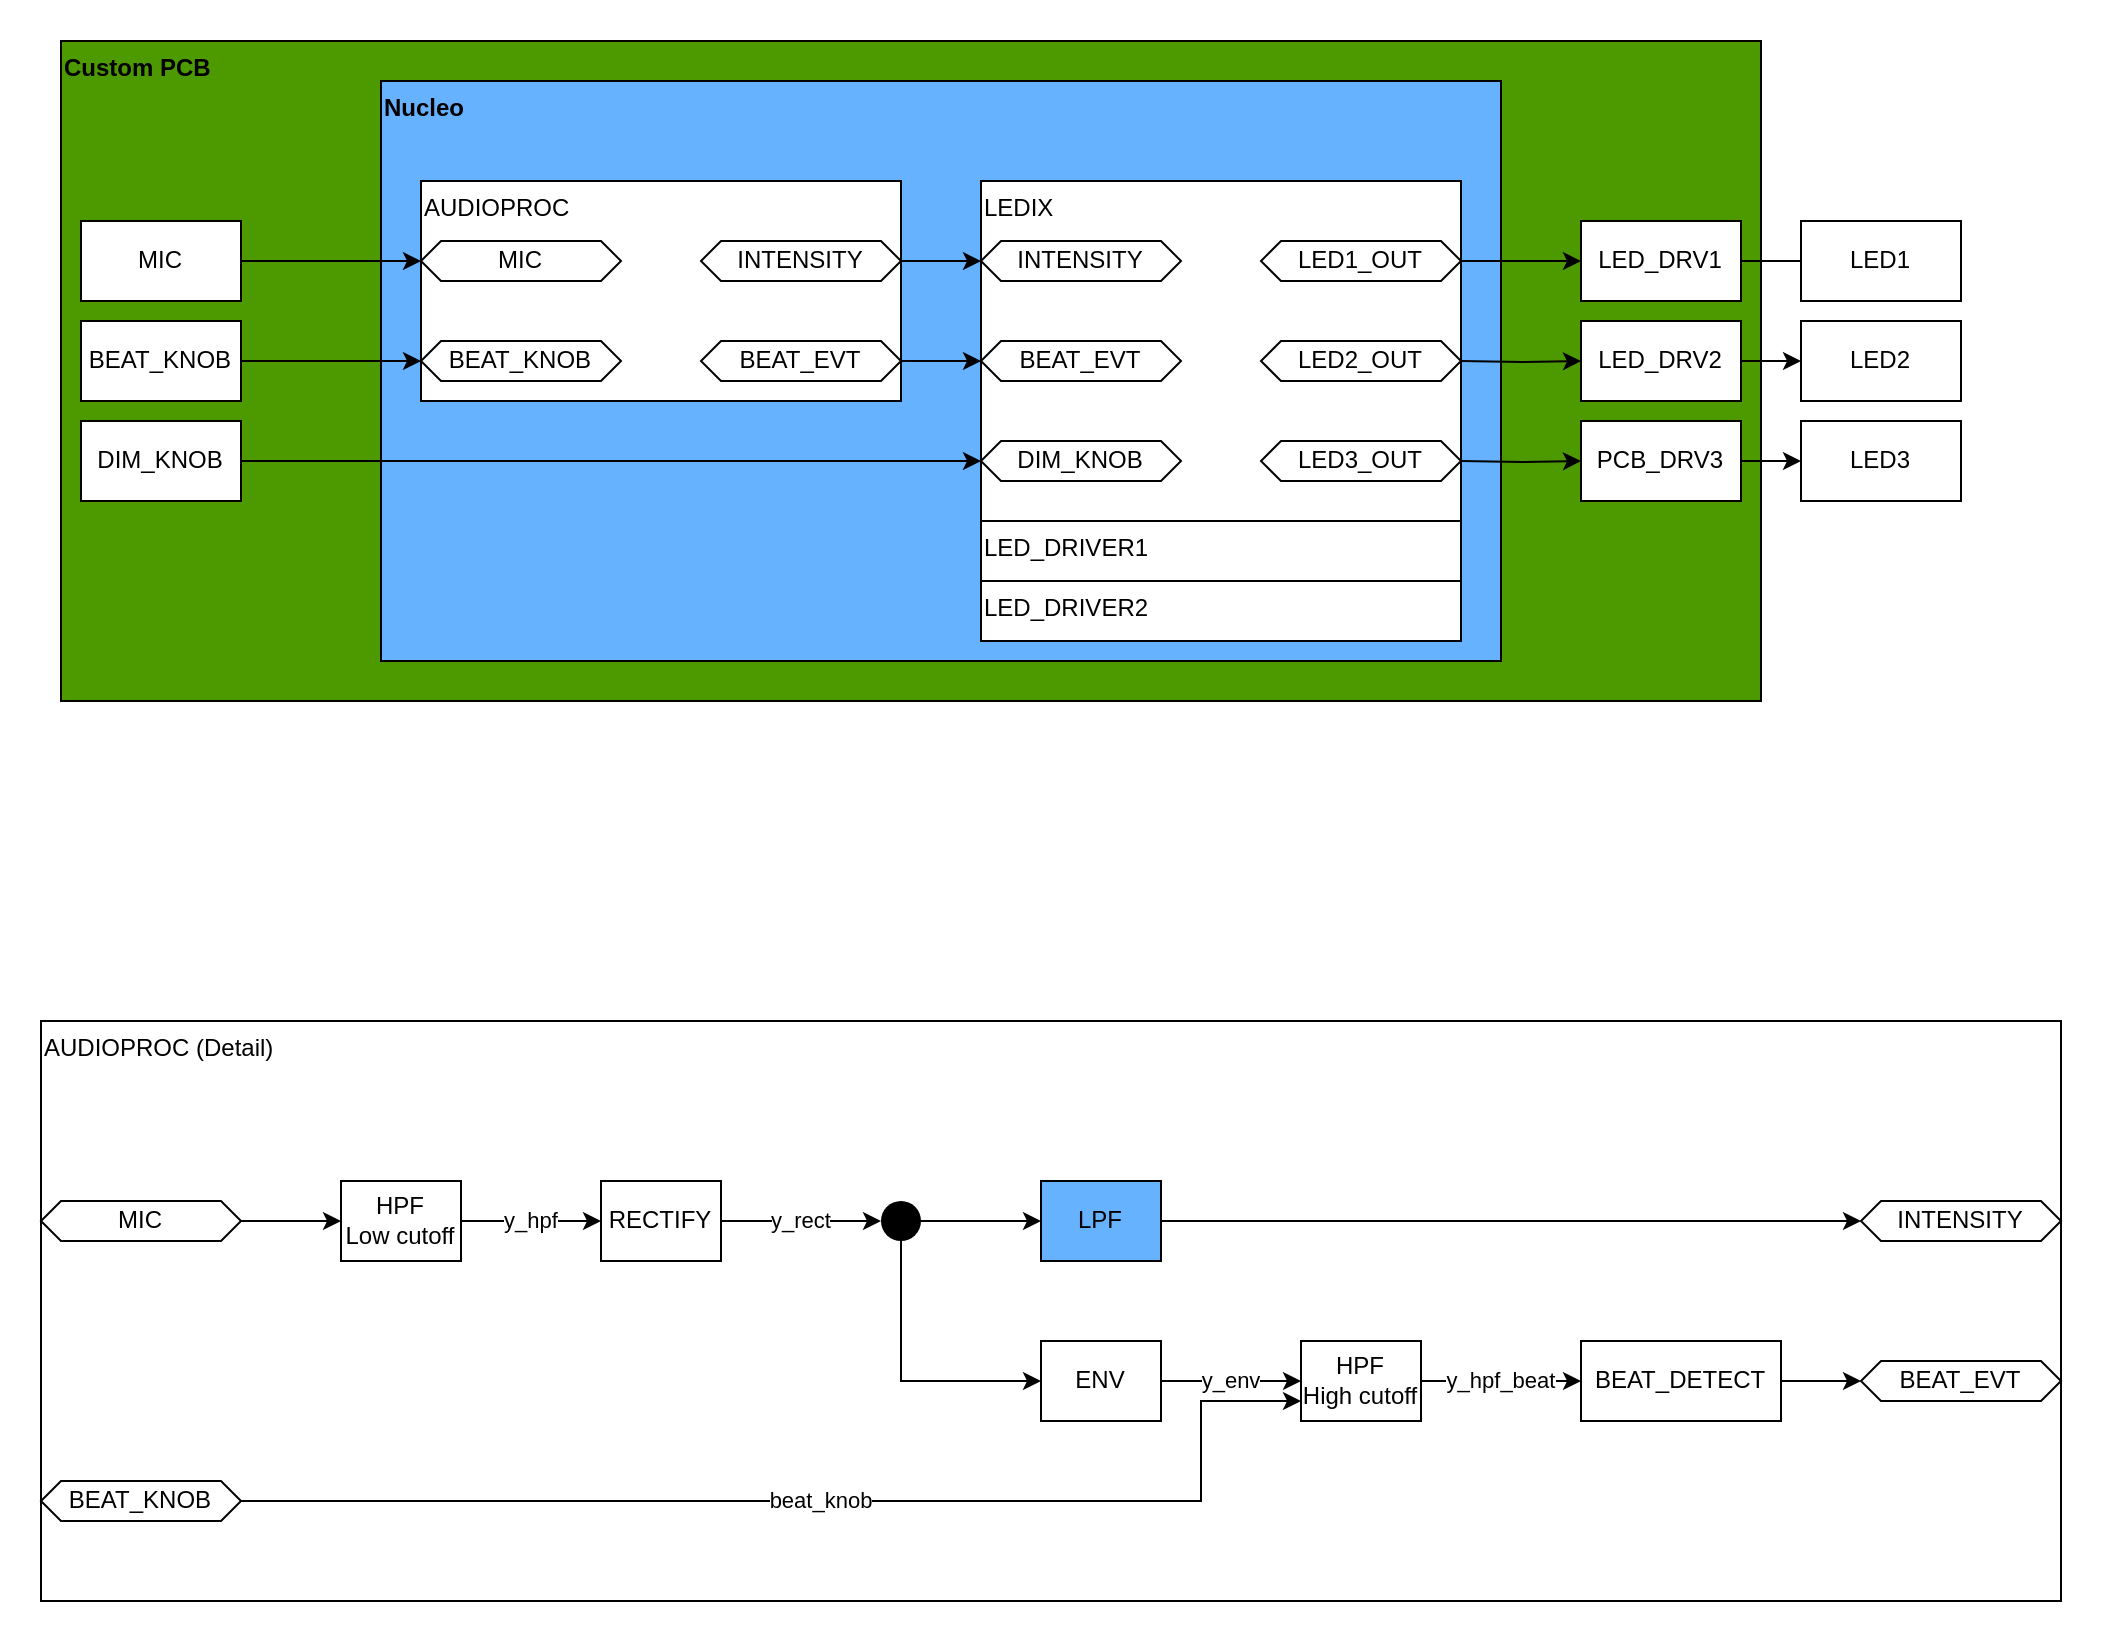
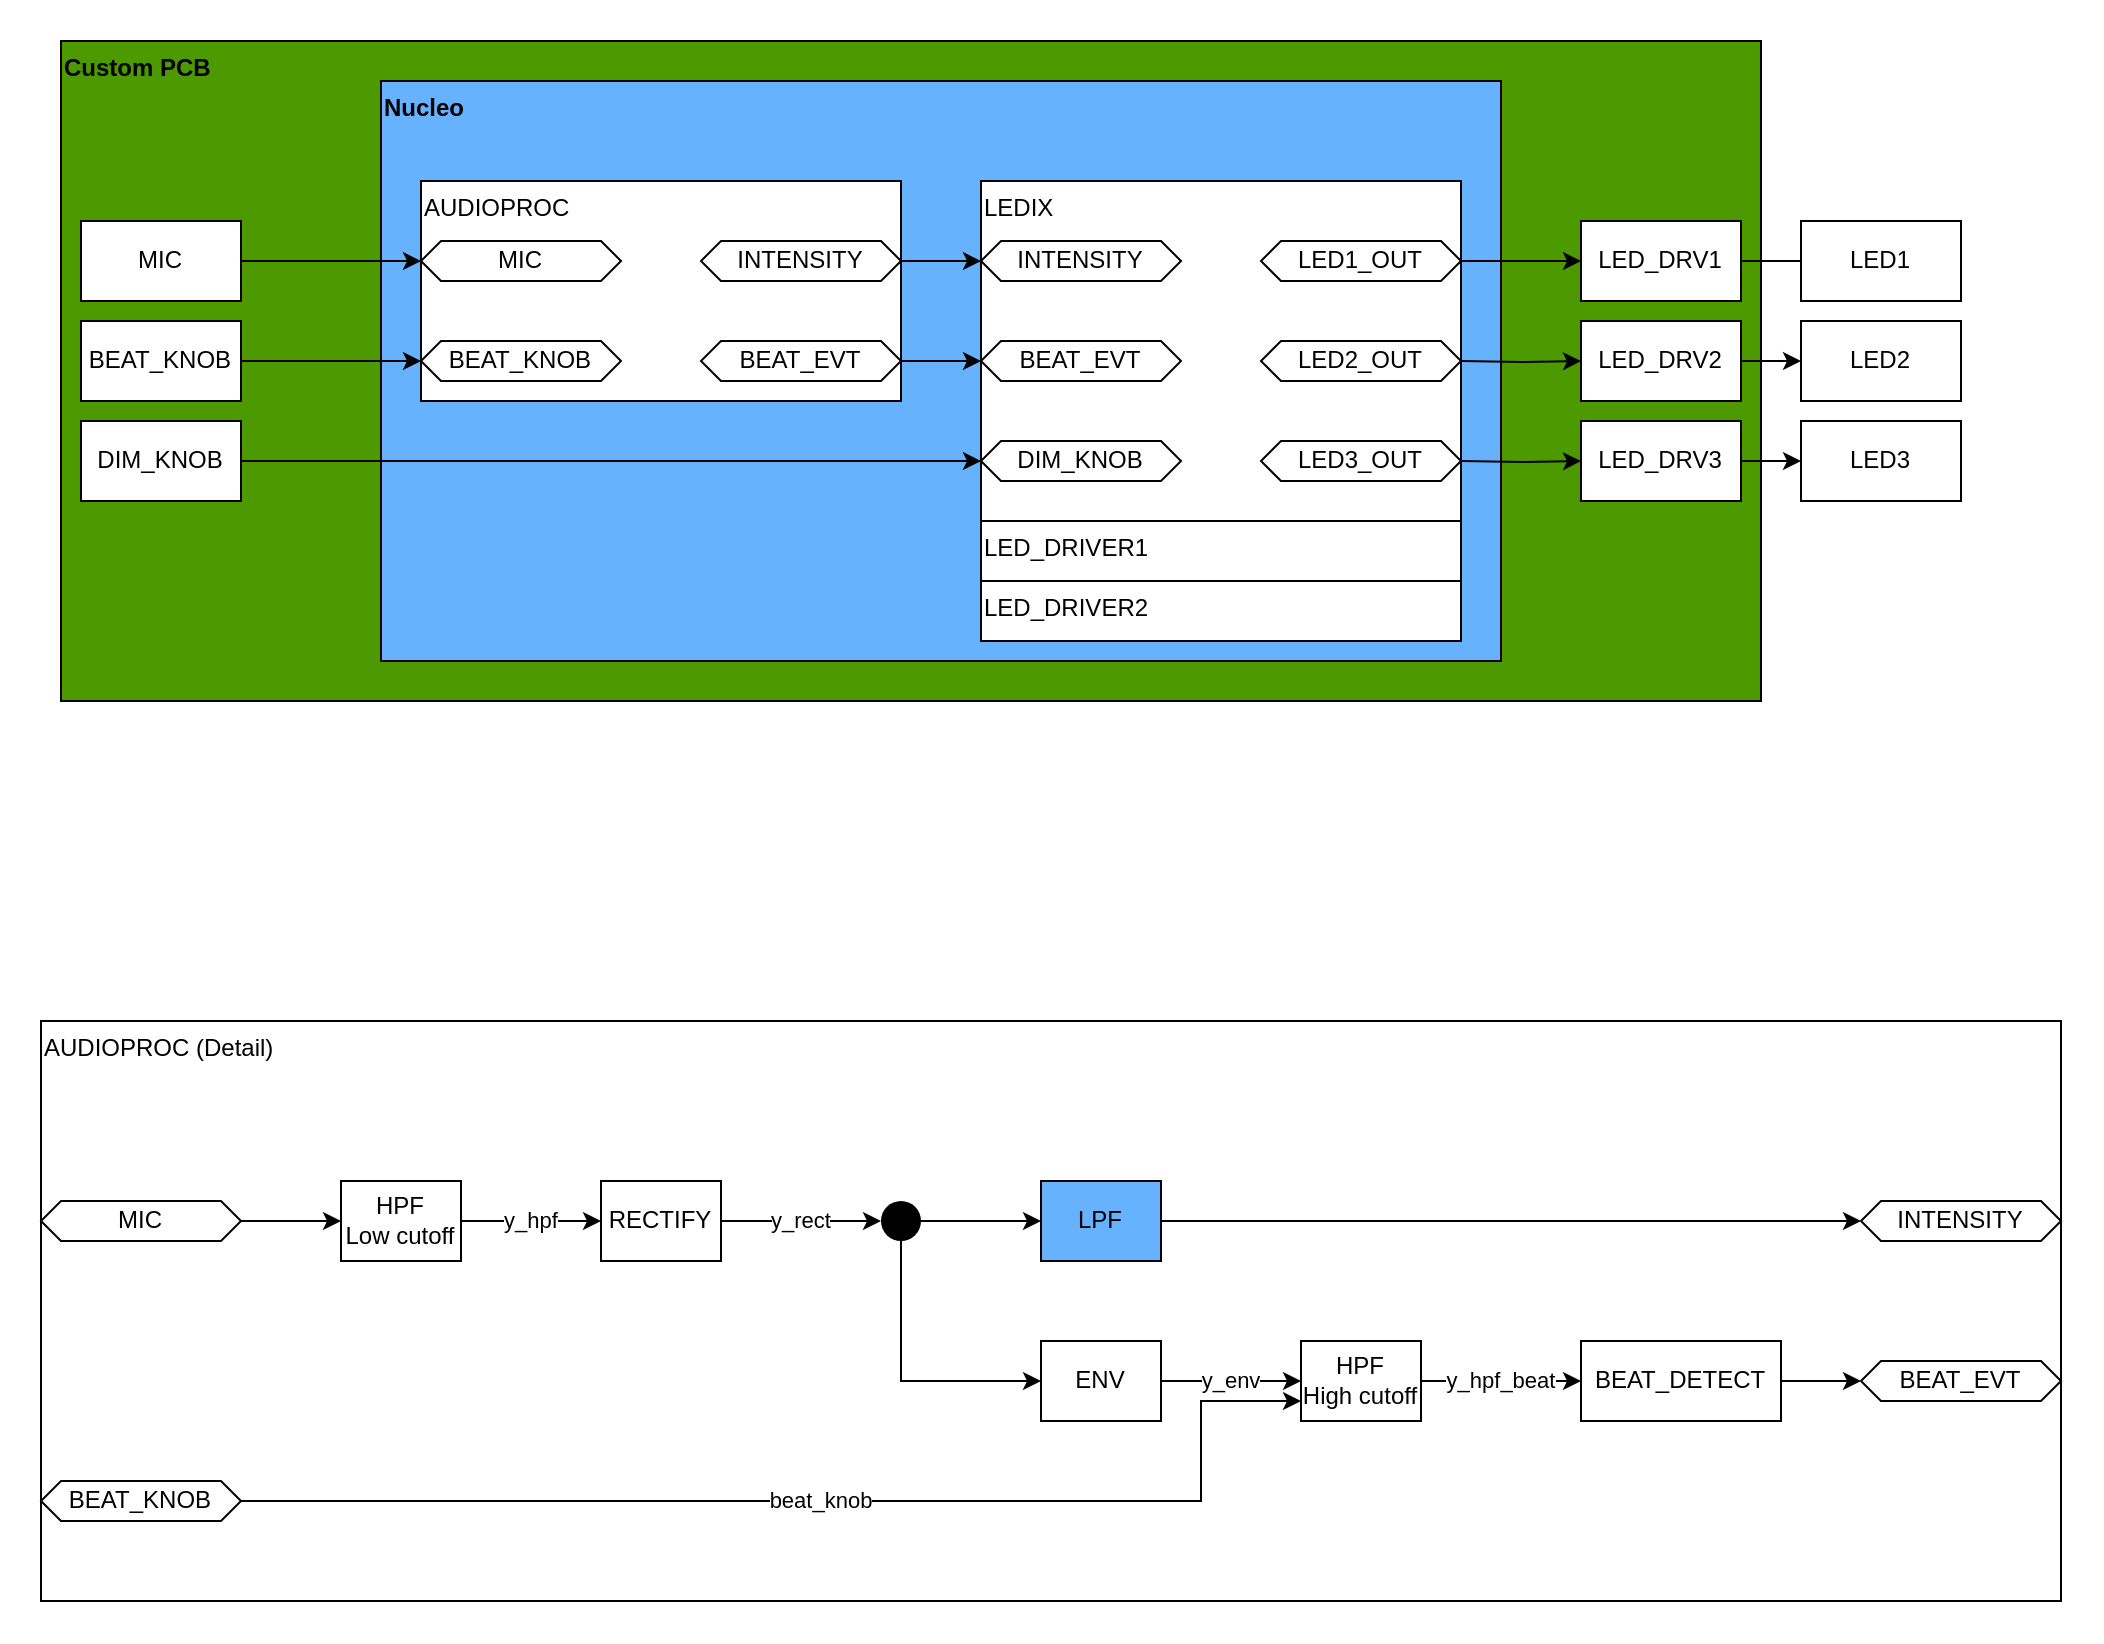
node "PCB_DRV3": label "PCB_DRV3" -> "LED_DRV3"
